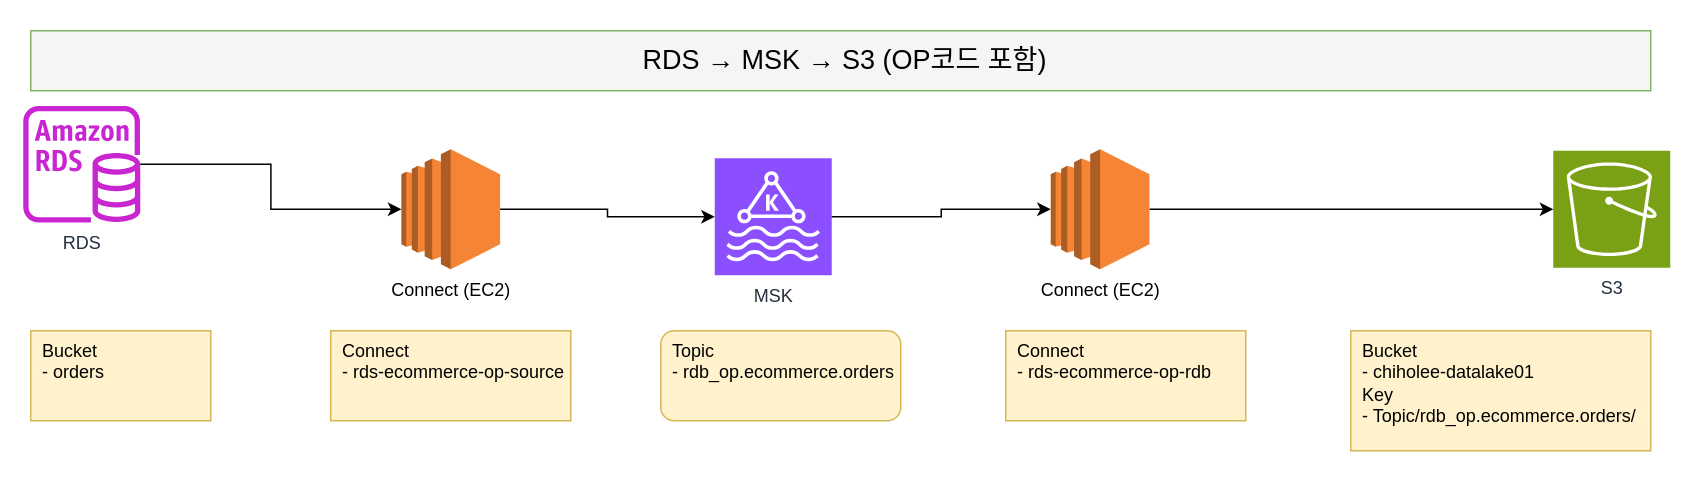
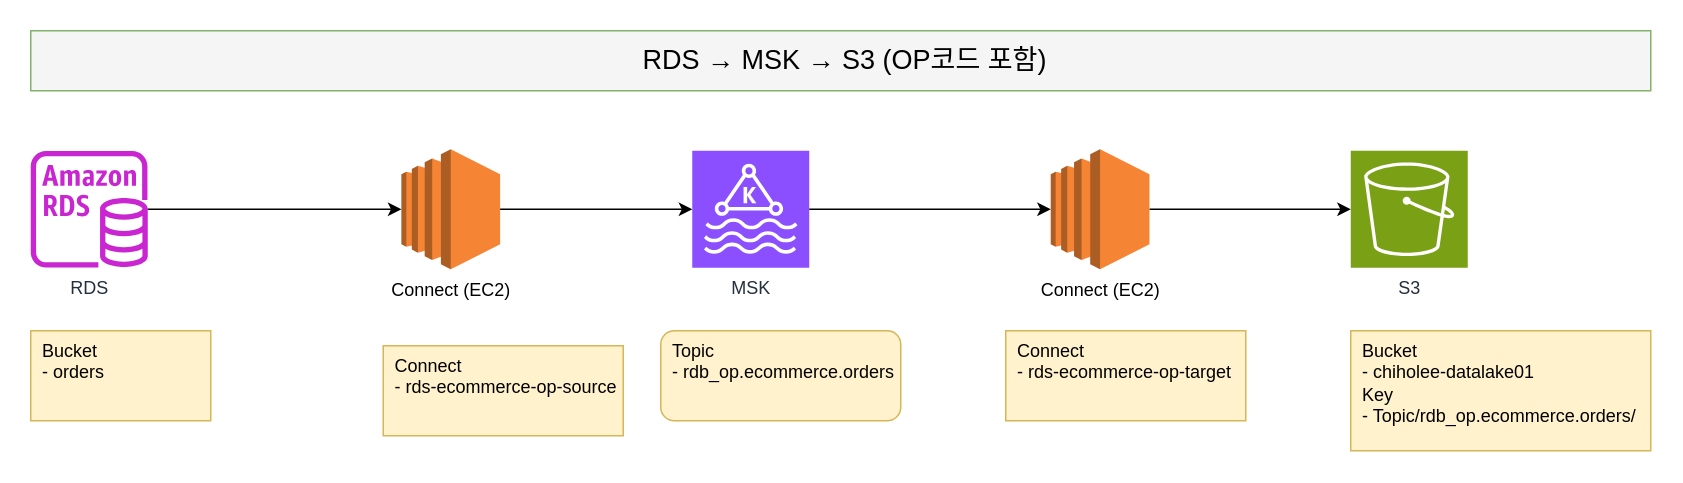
node "RDS": moved (82, 164) -> (89, 209)
node "S3": moved (1612, 209) -> (1409, 209)
node "MSK": moved (773, 217) -> (751, 209)
node "Connect - rds-ecommerce-op-rdb": label "Connect - rds-ecommerce-op-rdb" -> "Connect - rds-ecommerce-op-target"
node "Connect - rds-ecommerce-op-source": moved (451, 376) -> (503, 391)
